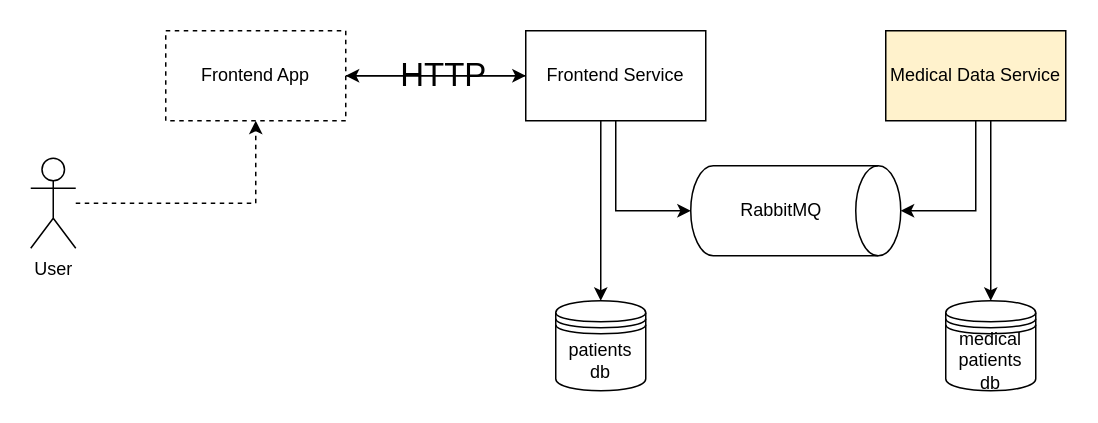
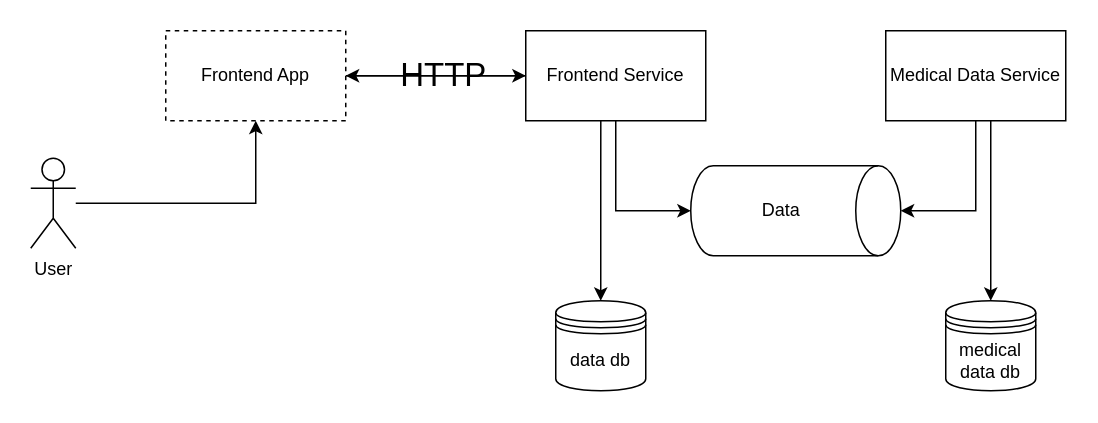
node "Medical Data Service": fillcolor #fff2cc -> #ffffff
edge "User" -> "Frontend App": style dashed -> solid
node "RabbitMQ": label "RabbitMQ" -> "Data"
node "patients db": label "patients db" -> "data db"
node "medical patients db": label "medical patients db" -> "medical data db"
